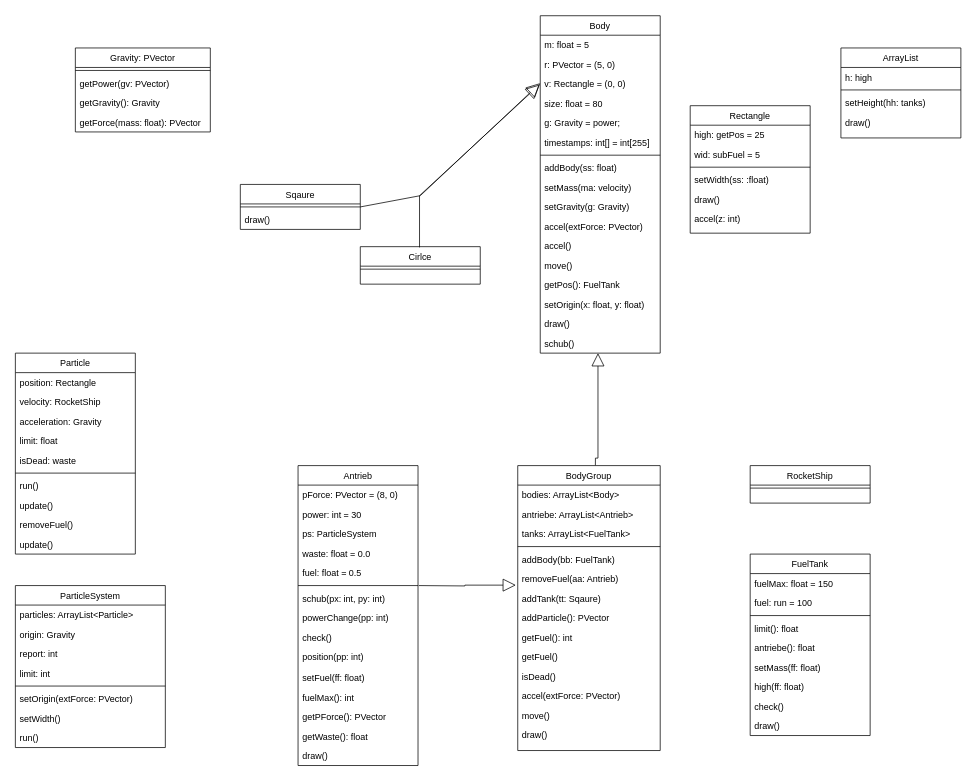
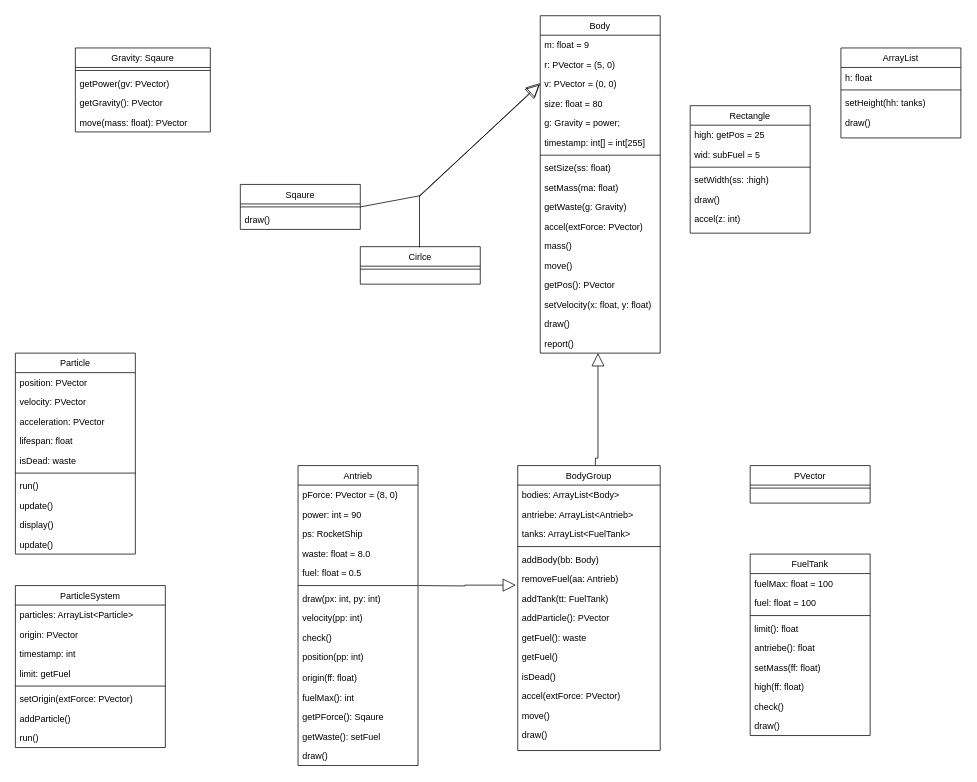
node "m: float = 5": label "m: float = 5" -> "m: float = 9"
node "Gravity: PVector": label "Gravity: PVector" -> "Gravity: Sqaure"
node "h: high": label "h: high" -> "h: float"
node "v: Rectangle = (0, 0)": label "v: Rectangle = (0, 0)" -> "v: PVector = (0, 0)"
node "getGravity(): Gravity": label "getGravity(): Gravity" -> "getGravity(): PVector"
node "getForce(mass: float): PVector": label "getForce(mass: float): PVector" -> "move(mass: float): PVector"
node "timestamps: int[] = int[255]": label "timestamps: int[] = int[255]" -> "timestamp: int[] = int[255]"
node "addBody(ss: float)": label "addBody(ss: float)" -> "setSize(ss: float)"
node "setWidth(ss: :float)": label "setWidth(ss: :float)" -> "setWidth(ss: :high)"
node "setMass(ma: velocity)": label "setMass(ma: velocity)" -> "setMass(ma: float)"
node "setGravity(g: Gravity)": label "setGravity(g: Gravity)" -> "getWaste(g: Gravity)"
node "accel()": label "accel()" -> "mass()"
node "getPos(): FuelTank": label "getPos(): FuelTank" -> "getPos(): PVector"
node "setOrigin(x: float, y: float)": label "setOrigin(x: float, y: float)" -> "setVelocity(x: float, y: float)"
node "schub()": label "schub()" -> "report()"
node "position: Rectangle": label "position: Rectangle" -> "position: PVector"
node "velocity: RocketShip": label "velocity: RocketShip" -> "velocity: PVector"
node "acceleration: Gravity": label "acceleration: Gravity" -> "acceleration: PVector"
node "limit: float": label "limit: float" -> "lifespan: float"
node "RocketShip": label "RocketShip" -> "PVector"
node "power: int = 30": label "power: int = 30" -> "power: int = 90"
node "removeFuel()": label "removeFuel()" -> "display()"
node "ps: ParticleSystem": label "ps: ParticleSystem" -> "ps: RocketShip"
node "waste: float = 0.0": label "waste: float = 0.0" -> "waste: float = 8.0"
node "addBody(bb: FuelTank)": label "addBody(bb: FuelTank)" -> "addBody(bb: Body)"
node "fuelMax: float = 150": label "fuelMax: float = 150" -> "fuelMax: float = 100"
node "schub(px: int, py: int)": label "schub(px: int, py: int)" -> "draw(px: int, py: int)"
node "addTank(tt: Sqaure)": label "addTank(tt: Sqaure)" -> "addTank(tt: FuelTank)"
node "fuel: run = 100": label "fuel: run = 100" -> "fuel: float = 100"
node "powerChange(pp: int)": label "powerChange(pp: int)" -> "velocity(pp: int)"
node "origin: Gravity": label "origin: Gravity" -> "origin: PVector"
node "getFuel(): int": label "getFuel(): int" -> "getFuel(): waste"
node "report: int": label "report: int" -> "timestamp: int"
node "limit: int": label "limit: int" -> "limit: getFuel"
node "setFuel(ff: float)": label "setFuel(ff: float)" -> "origin(ff: float)"
node "getPForce(): PVector": label "getPForce(): PVector" -> "getPForce(): Sqaure"
node "setWidth()": label "setWidth()" -> "addParticle()"
node "getWaste(): float": label "getWaste(): float" -> "getWaste(): setFuel"
